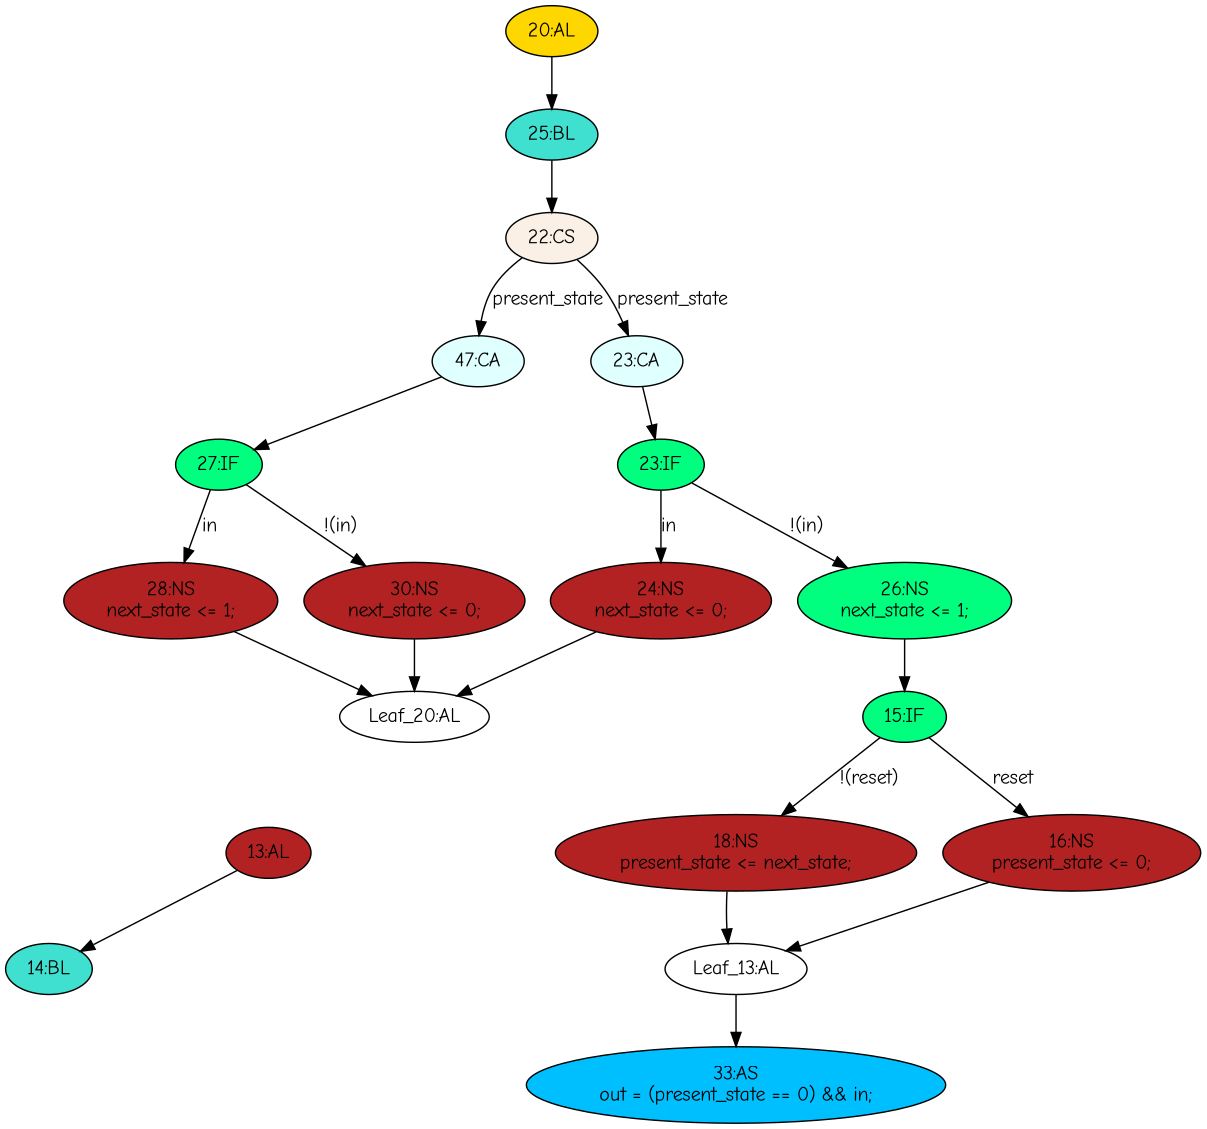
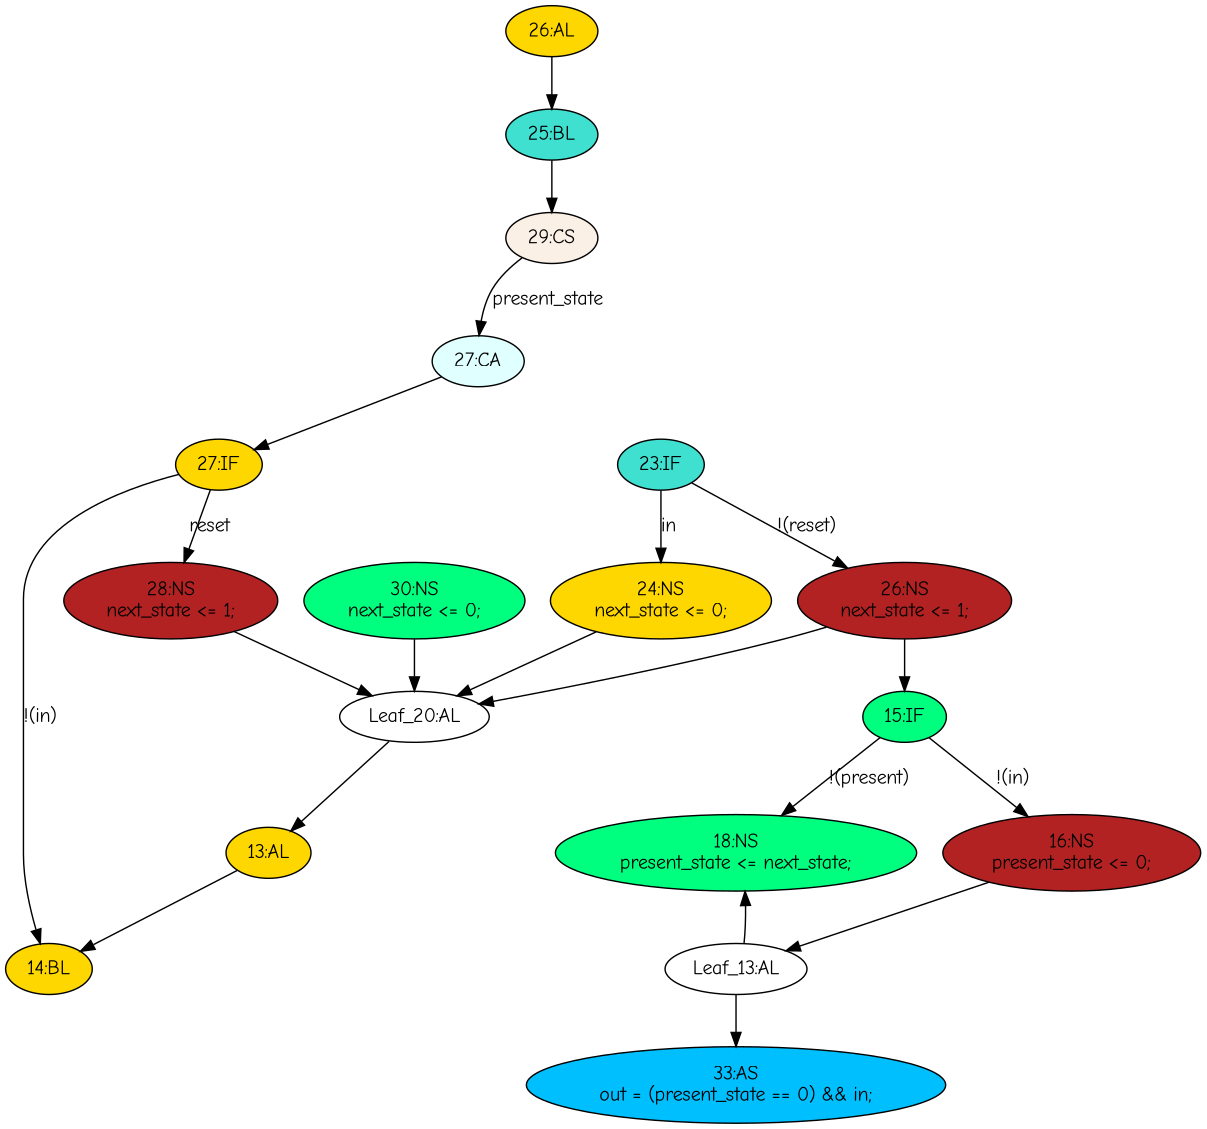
node "20:AL": label "20:AL" -> "26:AL"
node "22:CS": label "22:CS" -> "29:CS"
node "47:CA": label "47:CA" -> "27:CA"
node "23:CA": removed
node "27:IF": fillcolor springgreen -> gold
node "23:IF": fillcolor springgreen -> turquoise
edge "27:IF" -> "30:NS next_state <= 0;": now "27:IF" -> "14:BL"
edge "27:IF" -> "28:NS next_state <= 1;": label "in" -> "reset"
edge "23:IF" -> "26:NS next_state <= 1;": label "!(in)" -> "!(reset)"
node "30:NS next_state <= 0;": fillcolor firebrick -> springgreen
node "24:NS next_state <= 0;": fillcolor firebrick -> gold
node "26:NS next_state <= 1;": fillcolor springgreen -> firebrick
edge "26:NS next_state <= 1;" -> "Leaf_20:AL": added
edge "15:IF" -> "18:NS present_state <= next_state;": label "!(reset)" -> "!(present)"
edge "15:IF" -> "16:NS present_state <= 0;": label "reset" -> "!(in)"
edge "Leaf_20:AL" -> "13:AL": added
node "13:AL": fillcolor firebrick -> gold
node "18:NS present_state <= next_state;": fillcolor firebrick -> springgreen
edge "18:NS present_state <= next_state;" -> "Leaf_13:AL": reversed
node "14:BL": fillcolor turquoise -> gold
